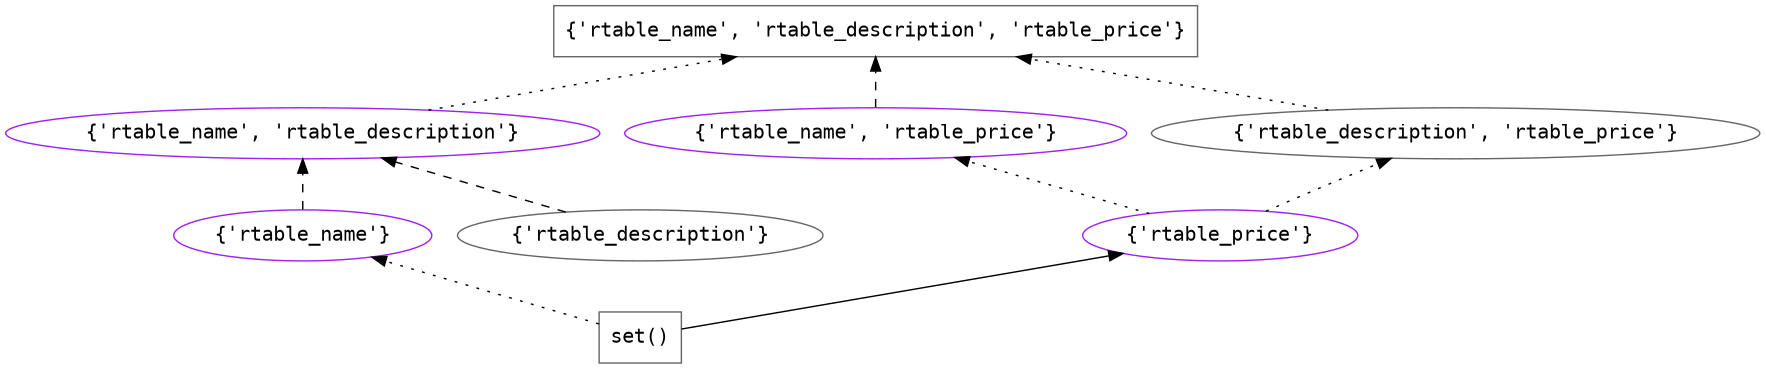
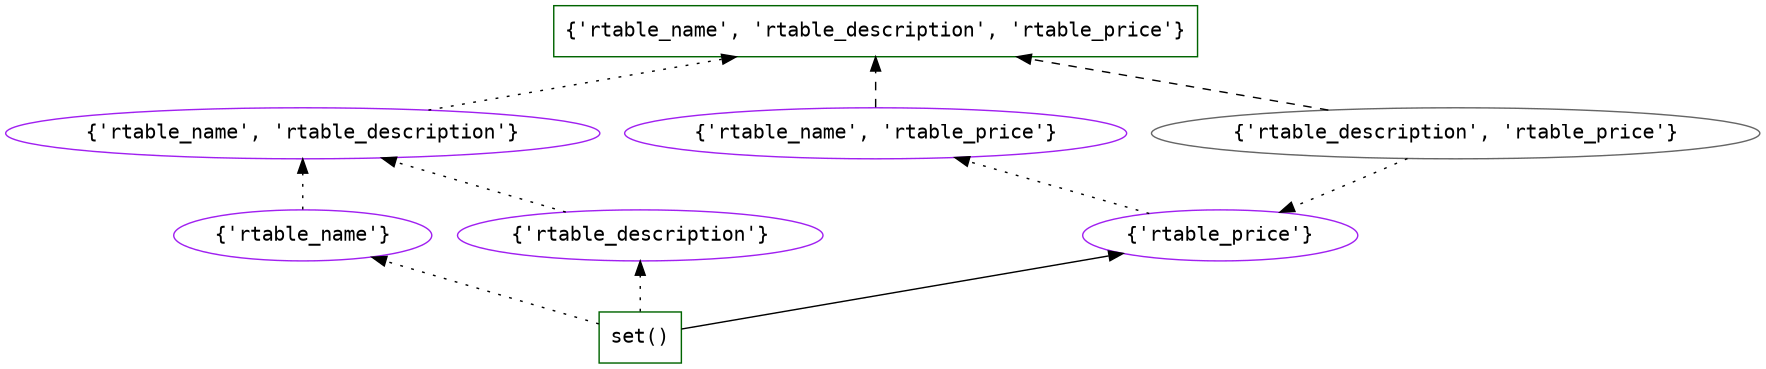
node "{'rtable_name', 'rtable_description', 'rtable_price'}": color gray40 -> darkgreen
edge "{'rtable_description', 'rtable_price'}" -> "{'rtable_name', 'rtable_description', 'rtable_price'}": style dotted -> dashed
edge "{'rtable_description'}" -> "{'rtable_name', 'rtable_description'}": style dashed -> dotted
edge "{'rtable_price'}" -> "{'rtable_description', 'rtable_price'}": reversed
edge "{'rtable_name'}" -> "{'rtable_name', 'rtable_description'}": style dashed -> dotted
node "{'rtable_description'}": color gray40 -> purple
edge "set()" -> "{'rtable_description'}": added
node "set()": color gray40 -> darkgreen
